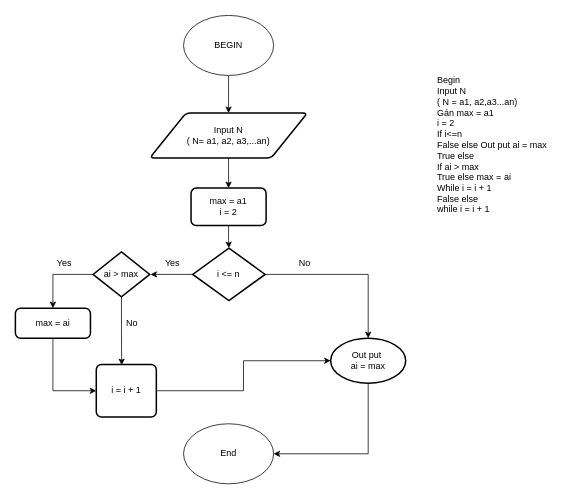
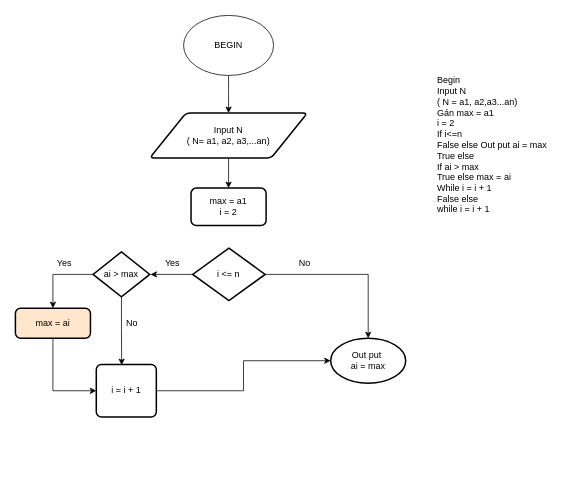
edge "max = a1 i = 2" -> "i <= n": removed
node "max = ai": fillcolor #ffffff -> #ffe6cc
node "End": removed
edge "Out put ai = max" -> "End": removed
